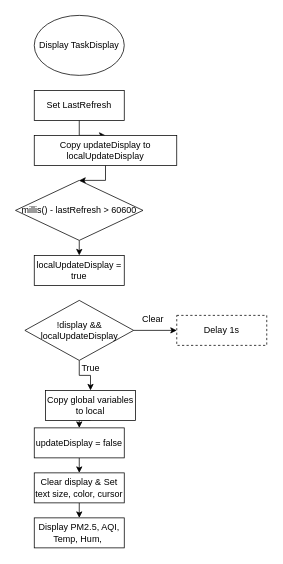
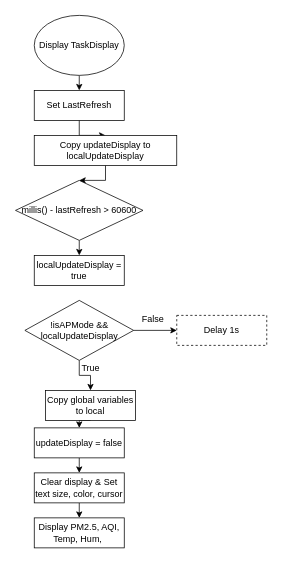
edge "Display TaskDisplay" -> "Set LastRefresh": added
node "Clear": label "Clear" -> "False"
node "!display && localUpdateDisplay": label "!display && localUpdateDisplay" -> "!isAPMode && localUpdateDisplay"
